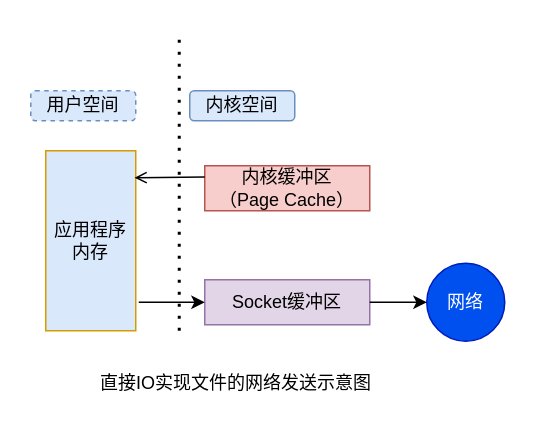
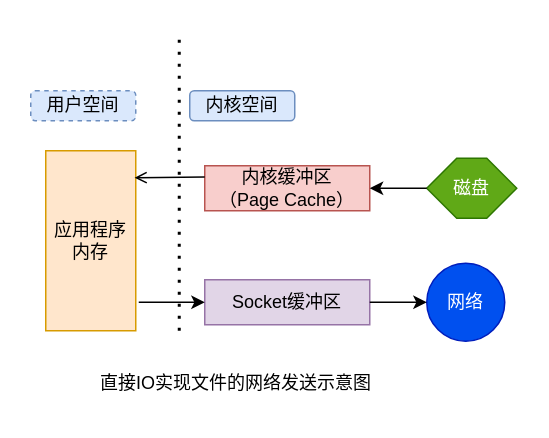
edge "磁盘" -> "内核缓冲区 （Page Cache）": added
node "磁盘": added
node "应用程序内存": fillcolor #dae8fc -> #ffe6cc
